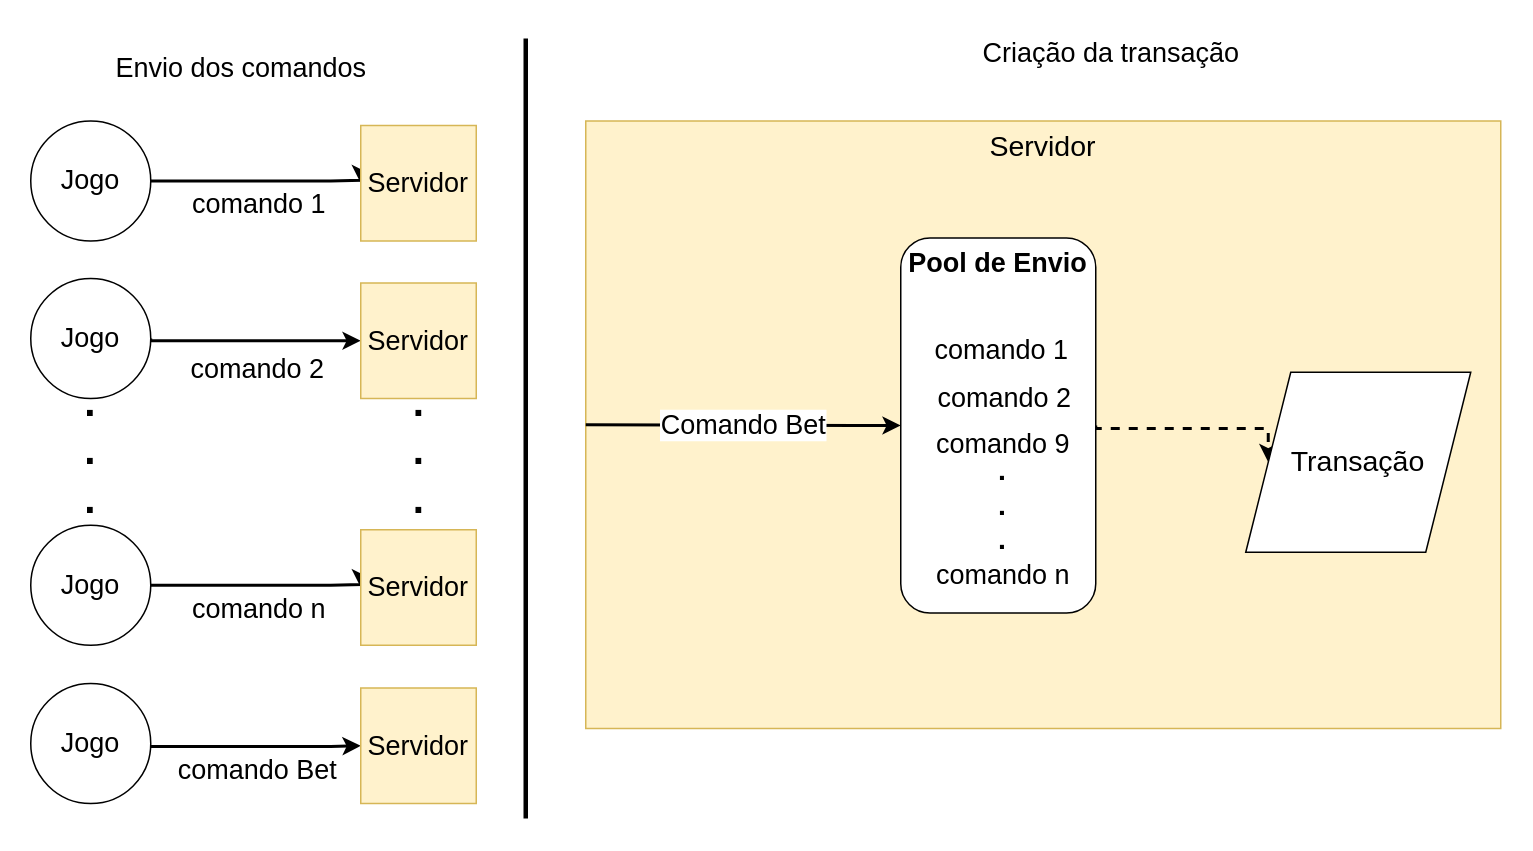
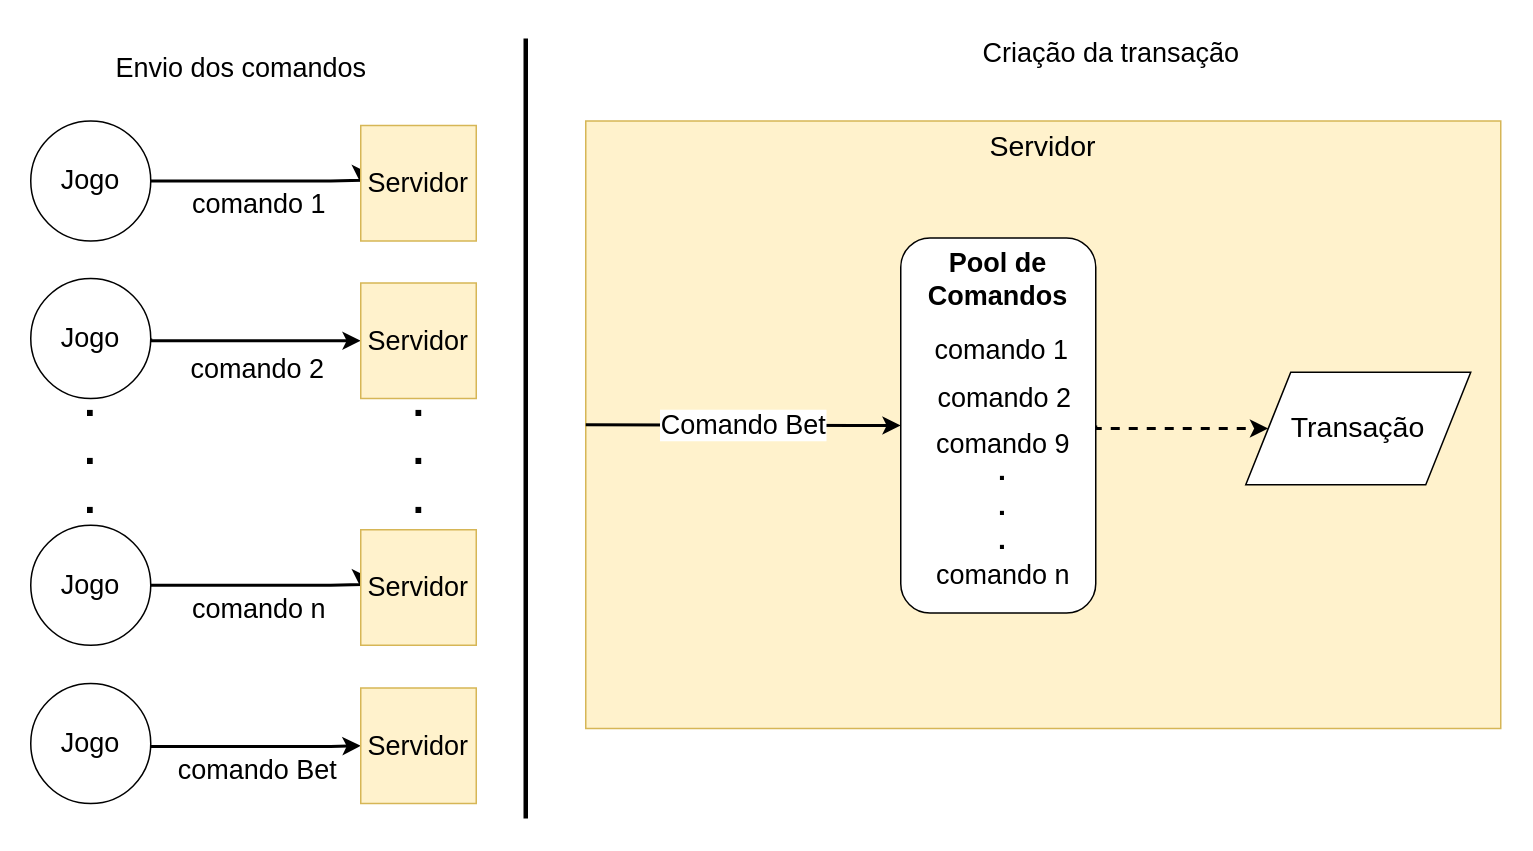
node "Pool de Envio": label "Pool de Envio" -> "Pool de Comandos"
node "Transação": size 225x180 -> 225x113
